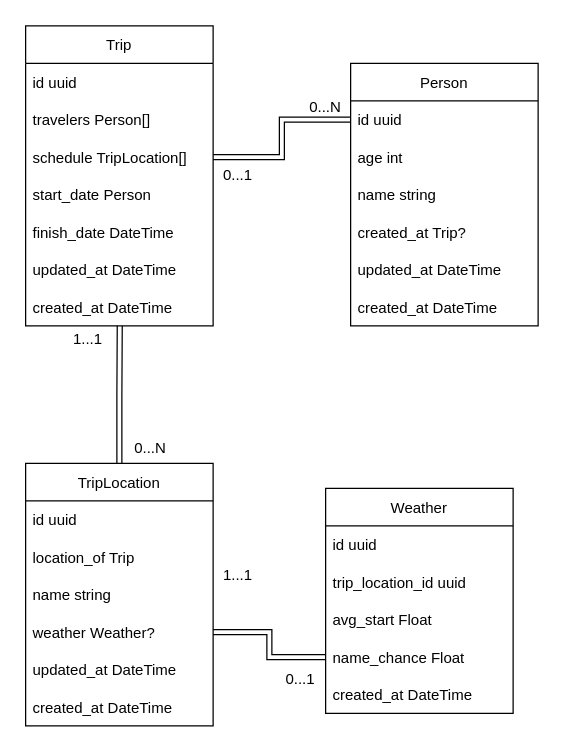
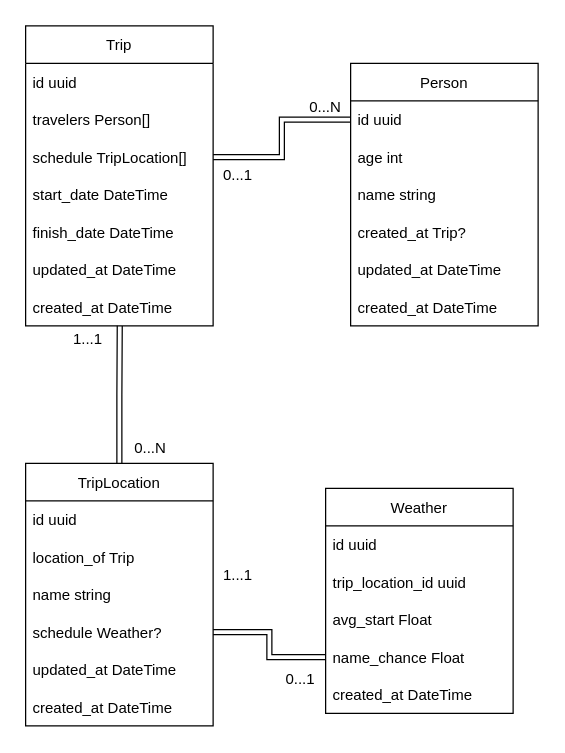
node "start_date Person": label "start_date Person" -> "start_date DateTime"
node "weather Weather?": label "weather Weather?" -> "schedule Weather?"
